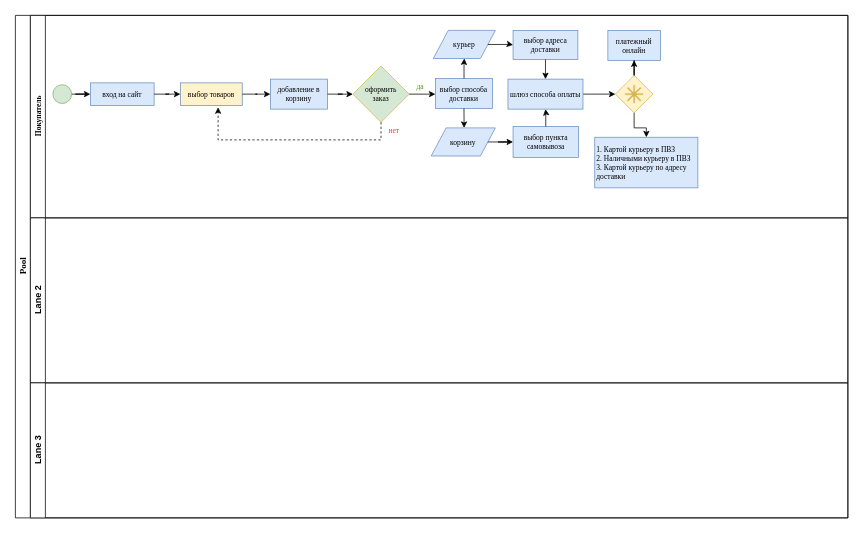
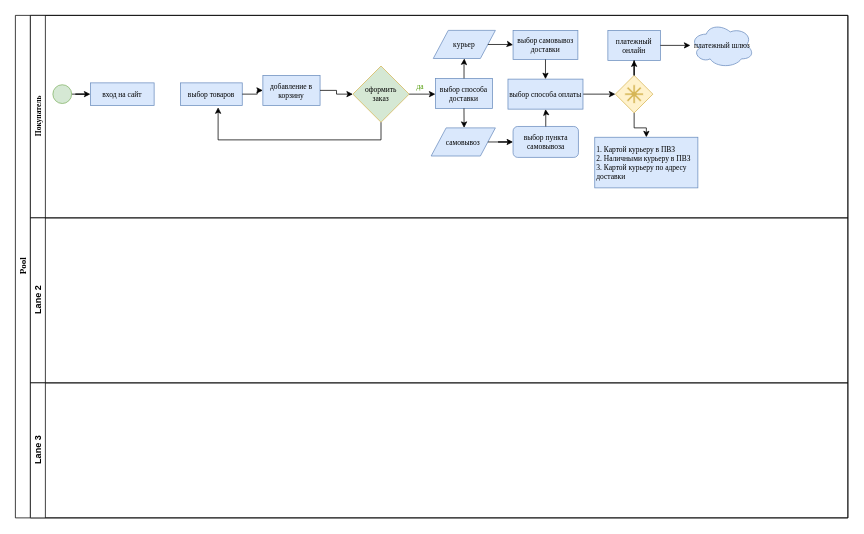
node "выбор адреса доставки": label "выбор адреса доставки" -> "выбор самовывоз доставки"
edge "платежный онлайн" -> "платежный шлюз": added
node "платежный шлюз": added
edge "вход на сайт" -> "выбор товаров": removed
node "выбор товаров": fillcolor #fff2cc -> #dae8fc
node "добавление в корзину": moved (299, 94) -> (291, 90)
node "шлюз способа оплаты": label "шлюз способа оплаты" -> "выбор способа оплаты"
node "нет": removed
edge "оформить заказ" -> "выбор товаров": style dashed -> solid
node "корзину": label "корзину" -> "самовывоз"
node "выбор пункта самовывоза": shape rectangle -> rounded rectangle
